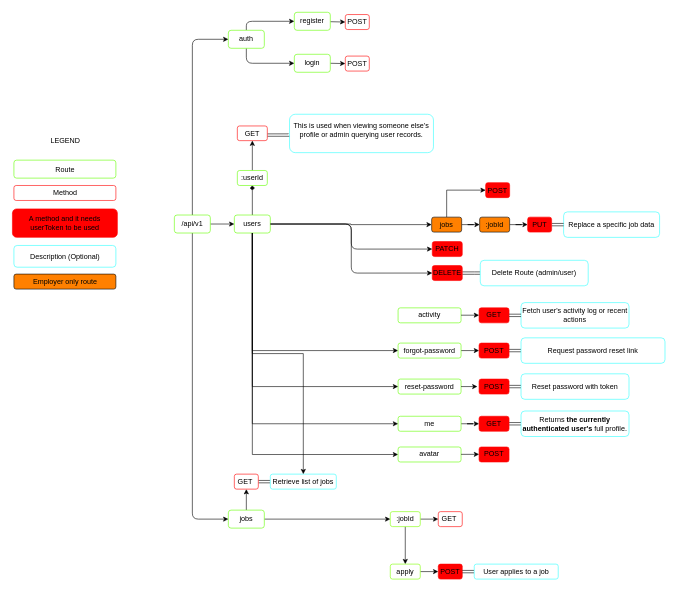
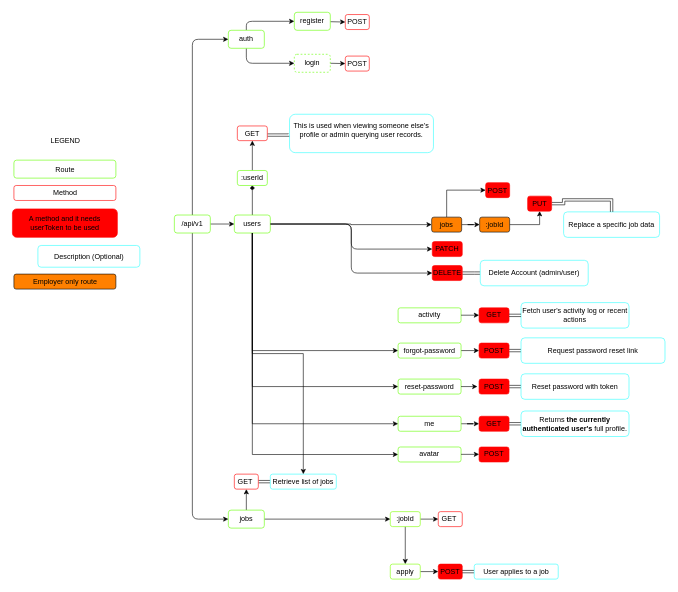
node "login": style solid -> dashed
node "PUT": moved (540, 225) -> (540, 204)
node "Description (Optional)": moved (65, 256) -> (89, 256)
node "Delete Route (admin/user)": label "Delete Route (admin/user)" -> "Delete Account (admin/user)"
